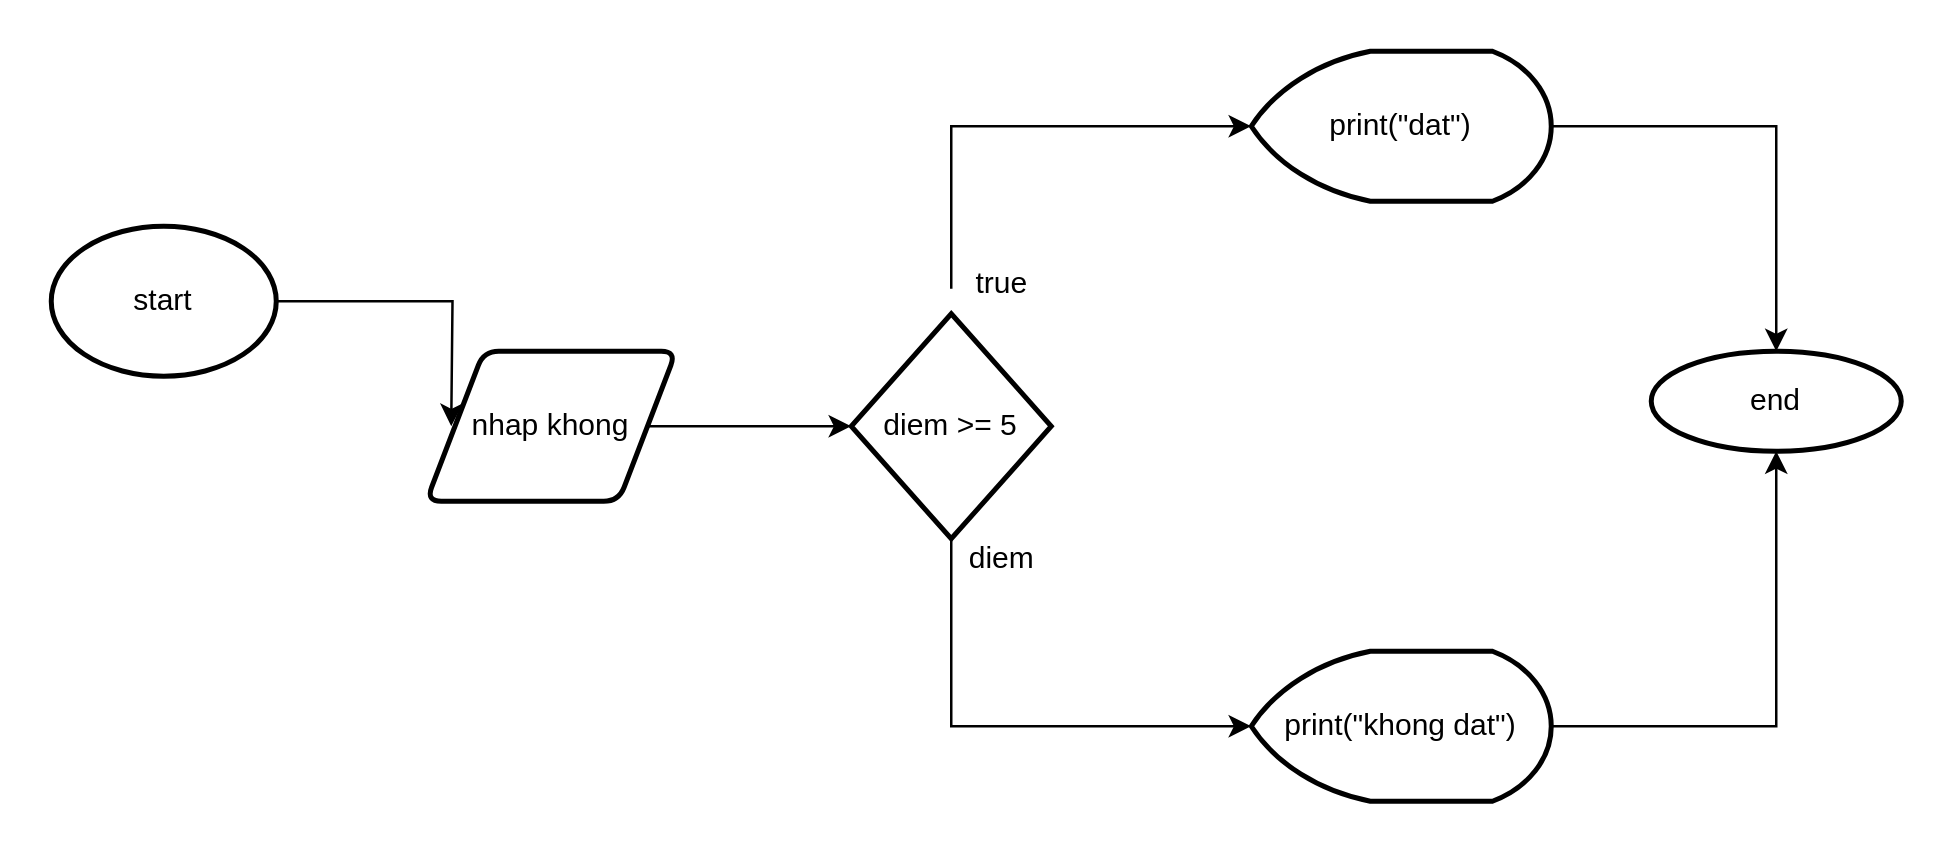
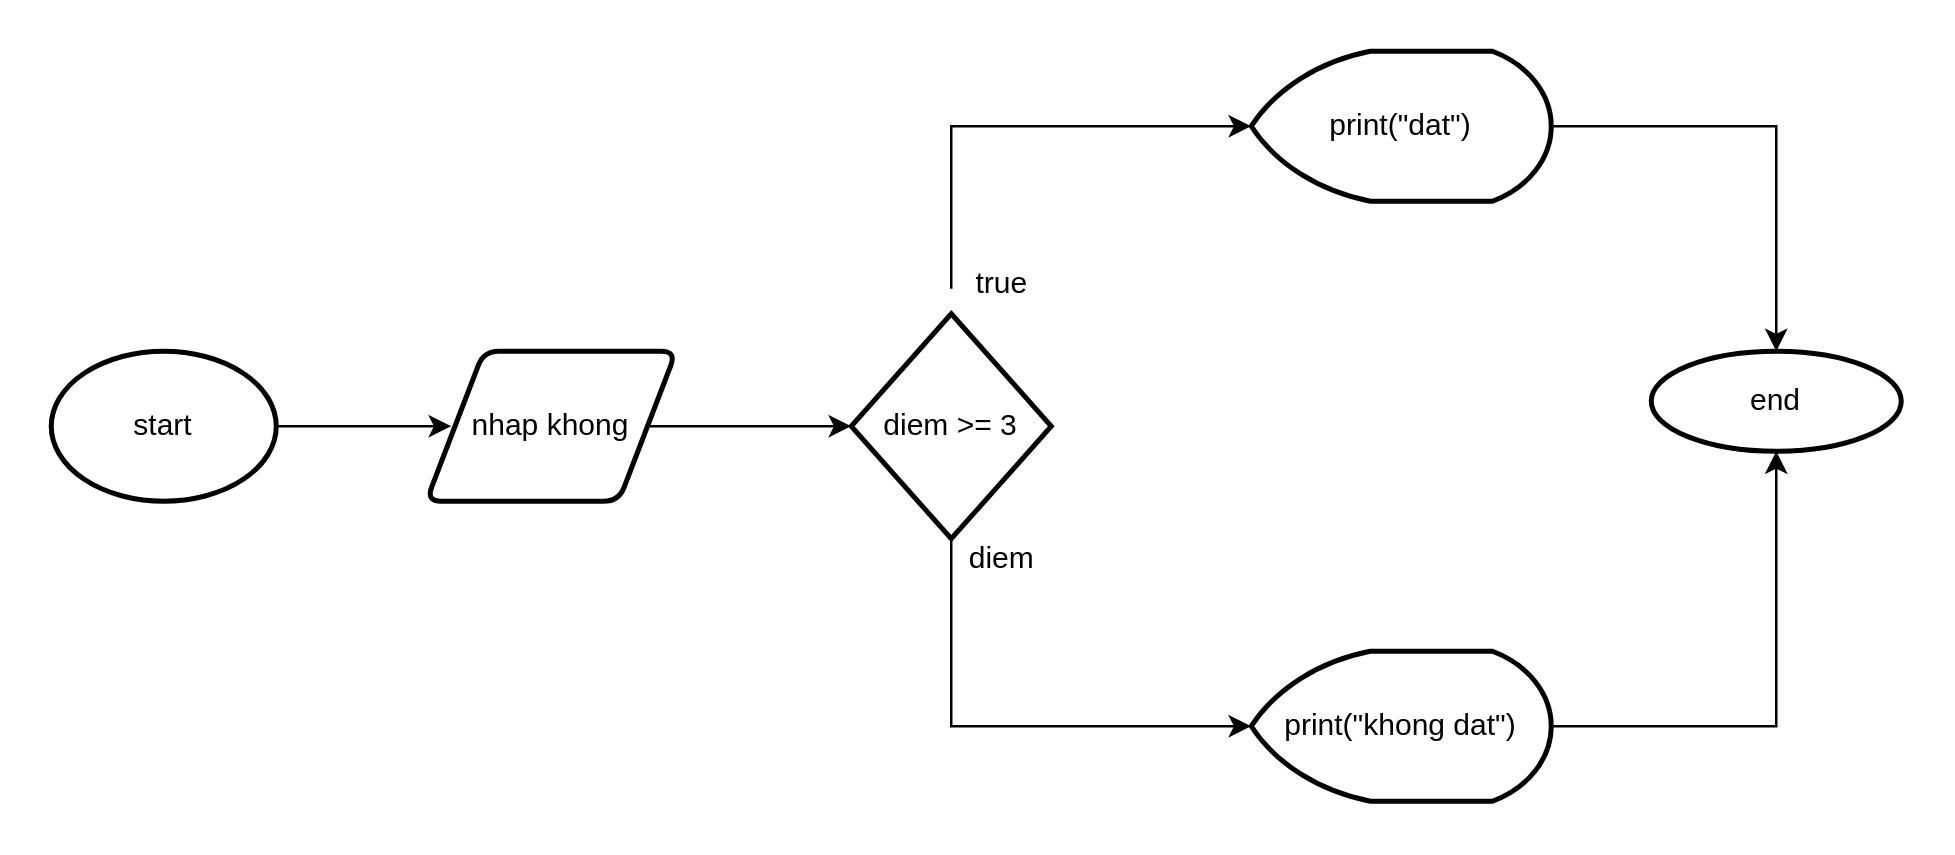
node "start": moved (164, 301) -> (164, 426)
node "diem >= 5": label "diem >= 5" -> "diem >= 3"
